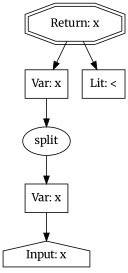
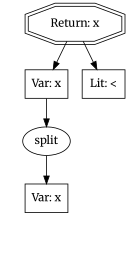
node "Input: x": removed
